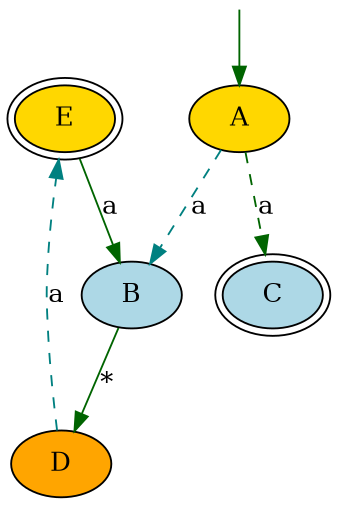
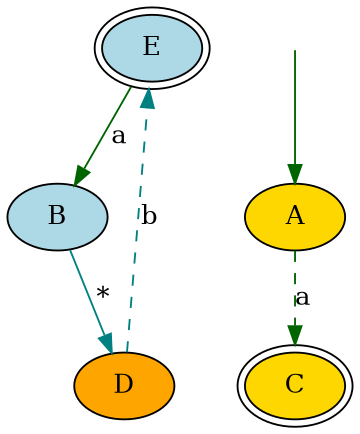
node "E": fillcolor gold -> lightblue
edge "A" -> "B": removed, label "a"
edge "D" -> "E": label "a" -> "b"
node "C": fillcolor lightblue -> gold
edge "B" -> "D": color darkgreen -> teal
